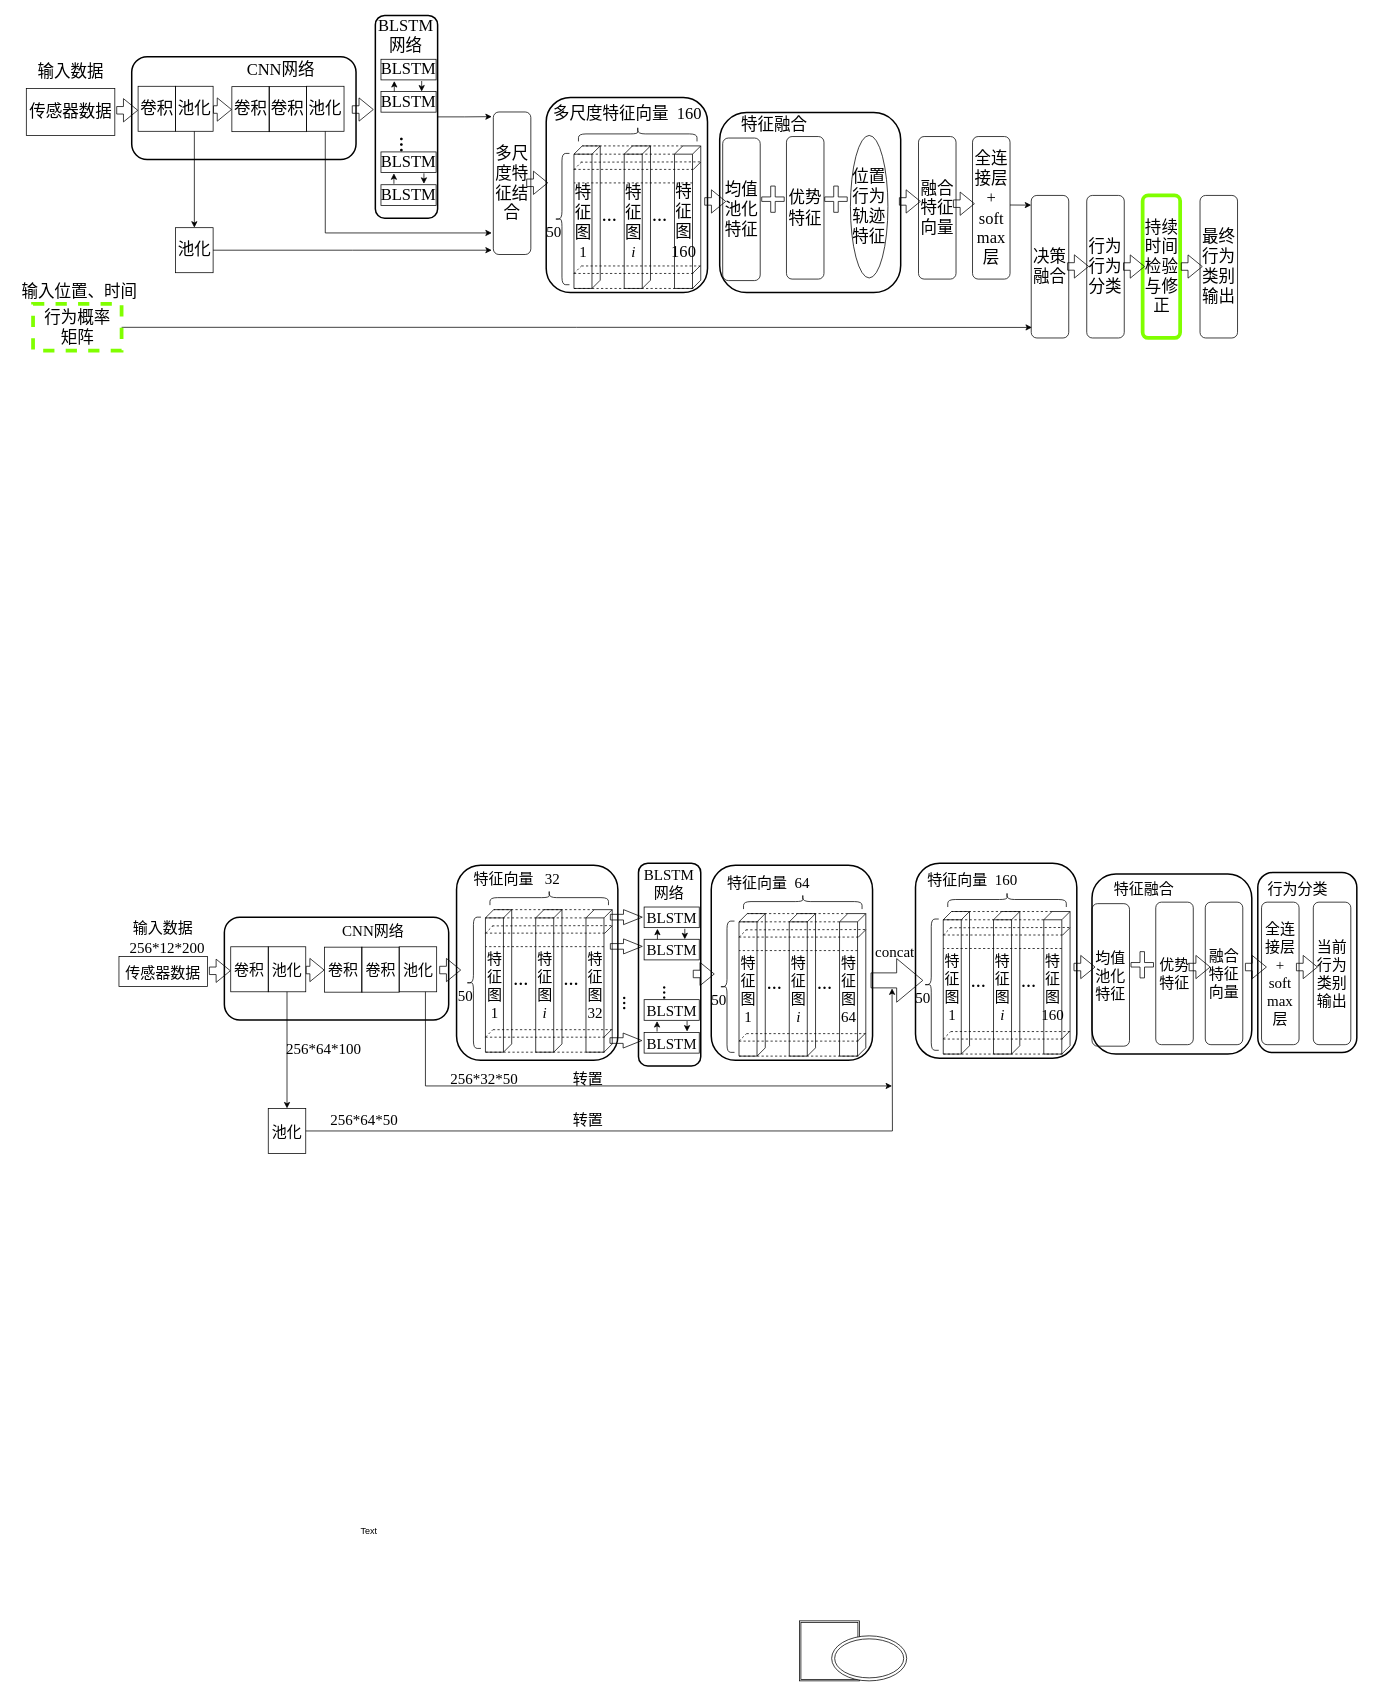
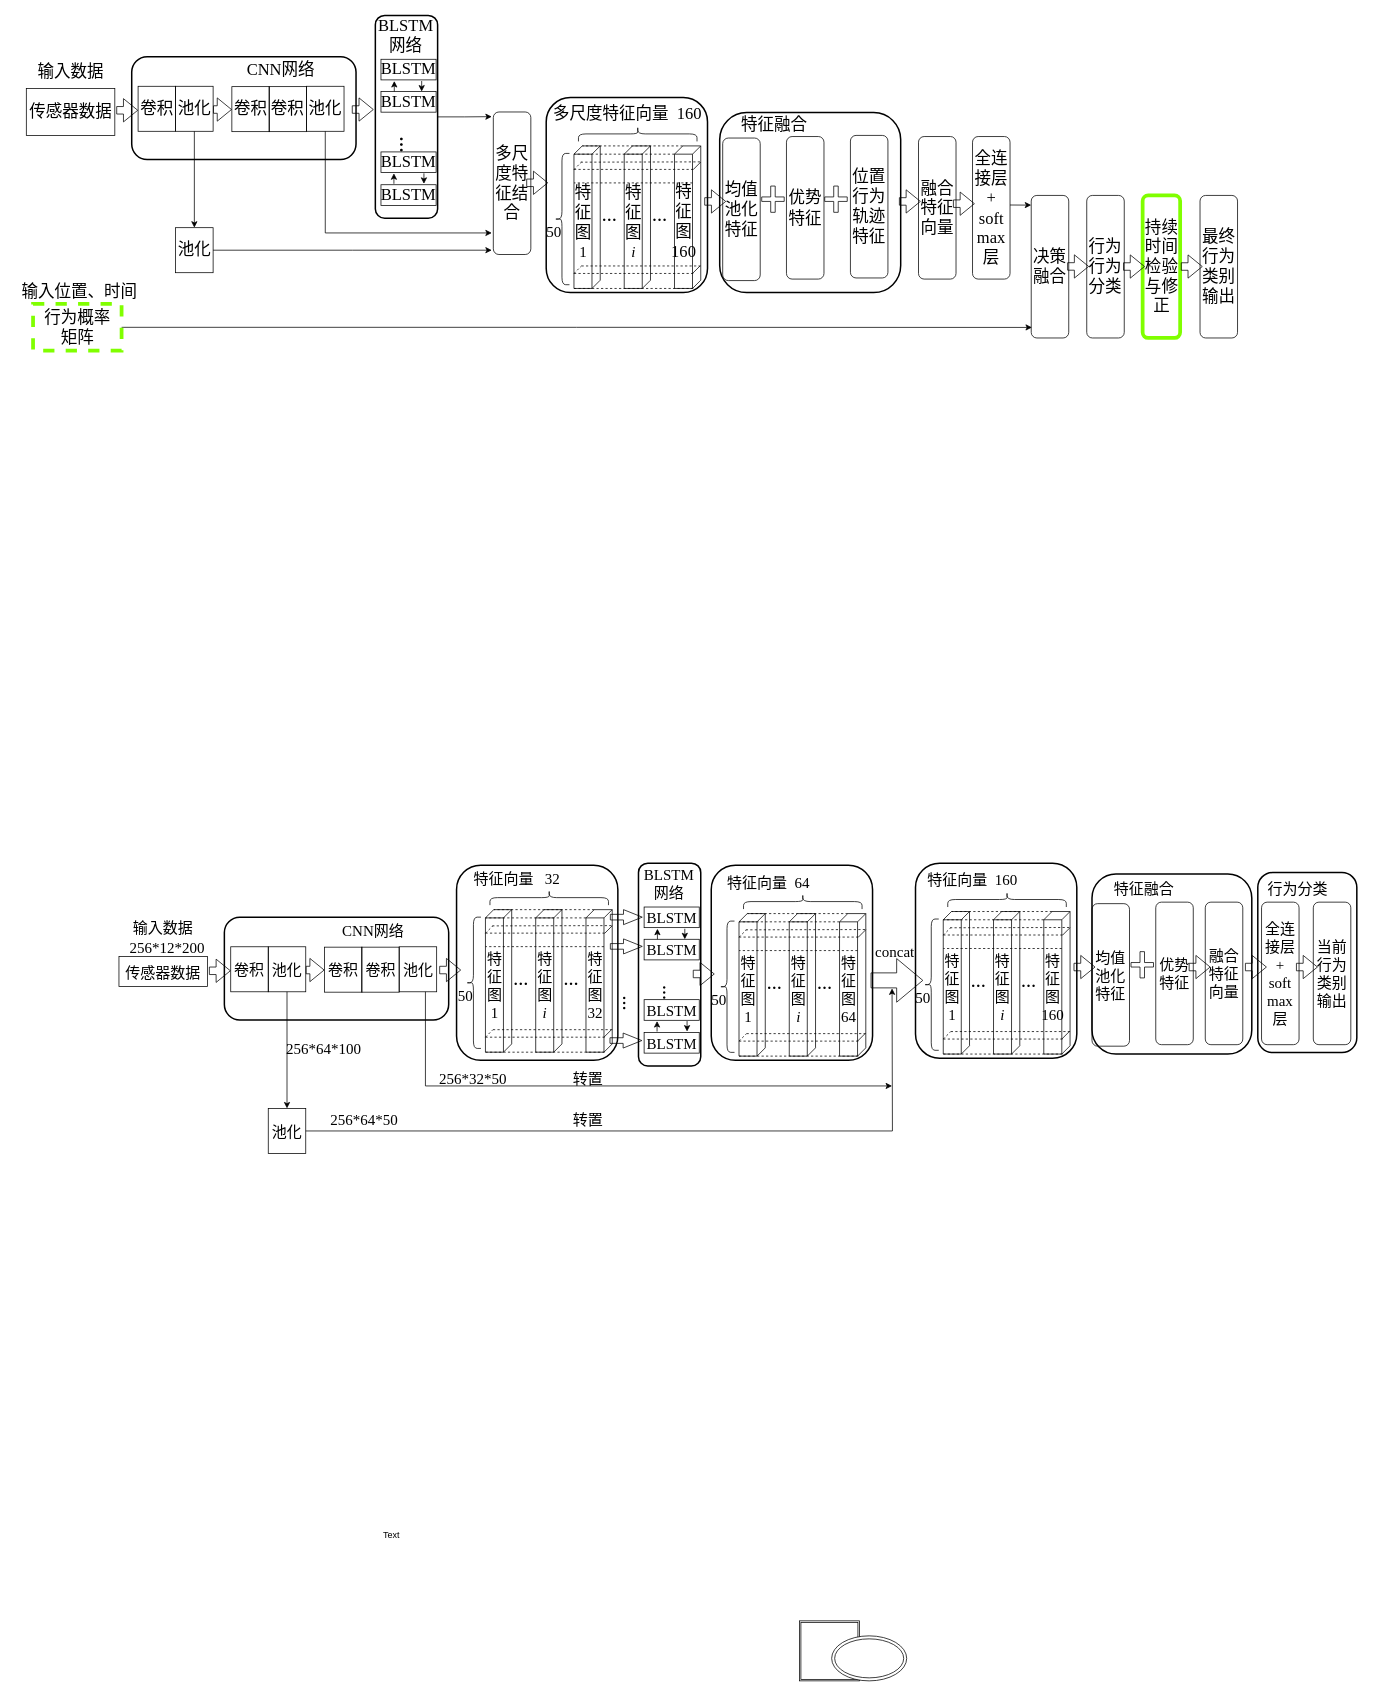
node "位置行为轨迹特征": shape ellipse -> rounded rectangle
node "256*32*50": moved (484, 1078) -> (473, 1078)
node "Text": moved (369, 1531) -> (391, 1535)
